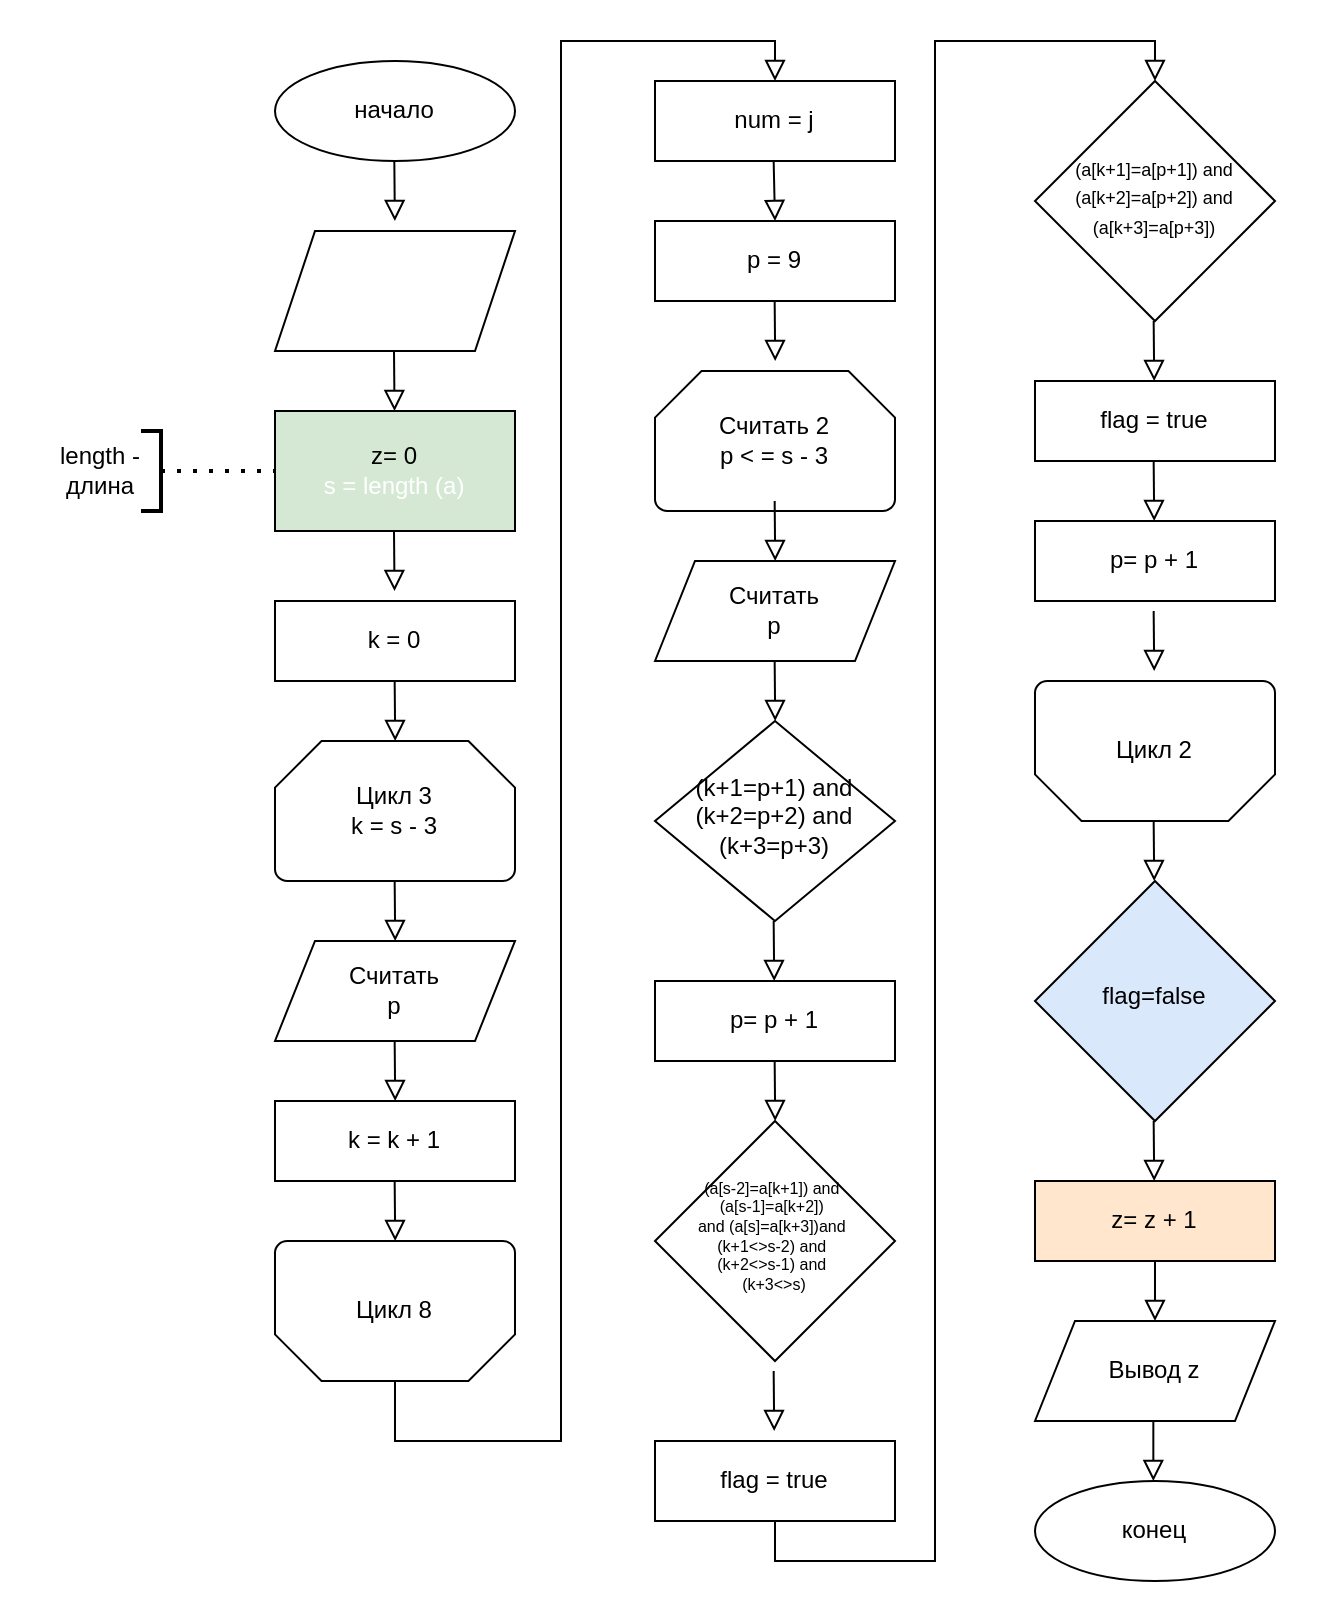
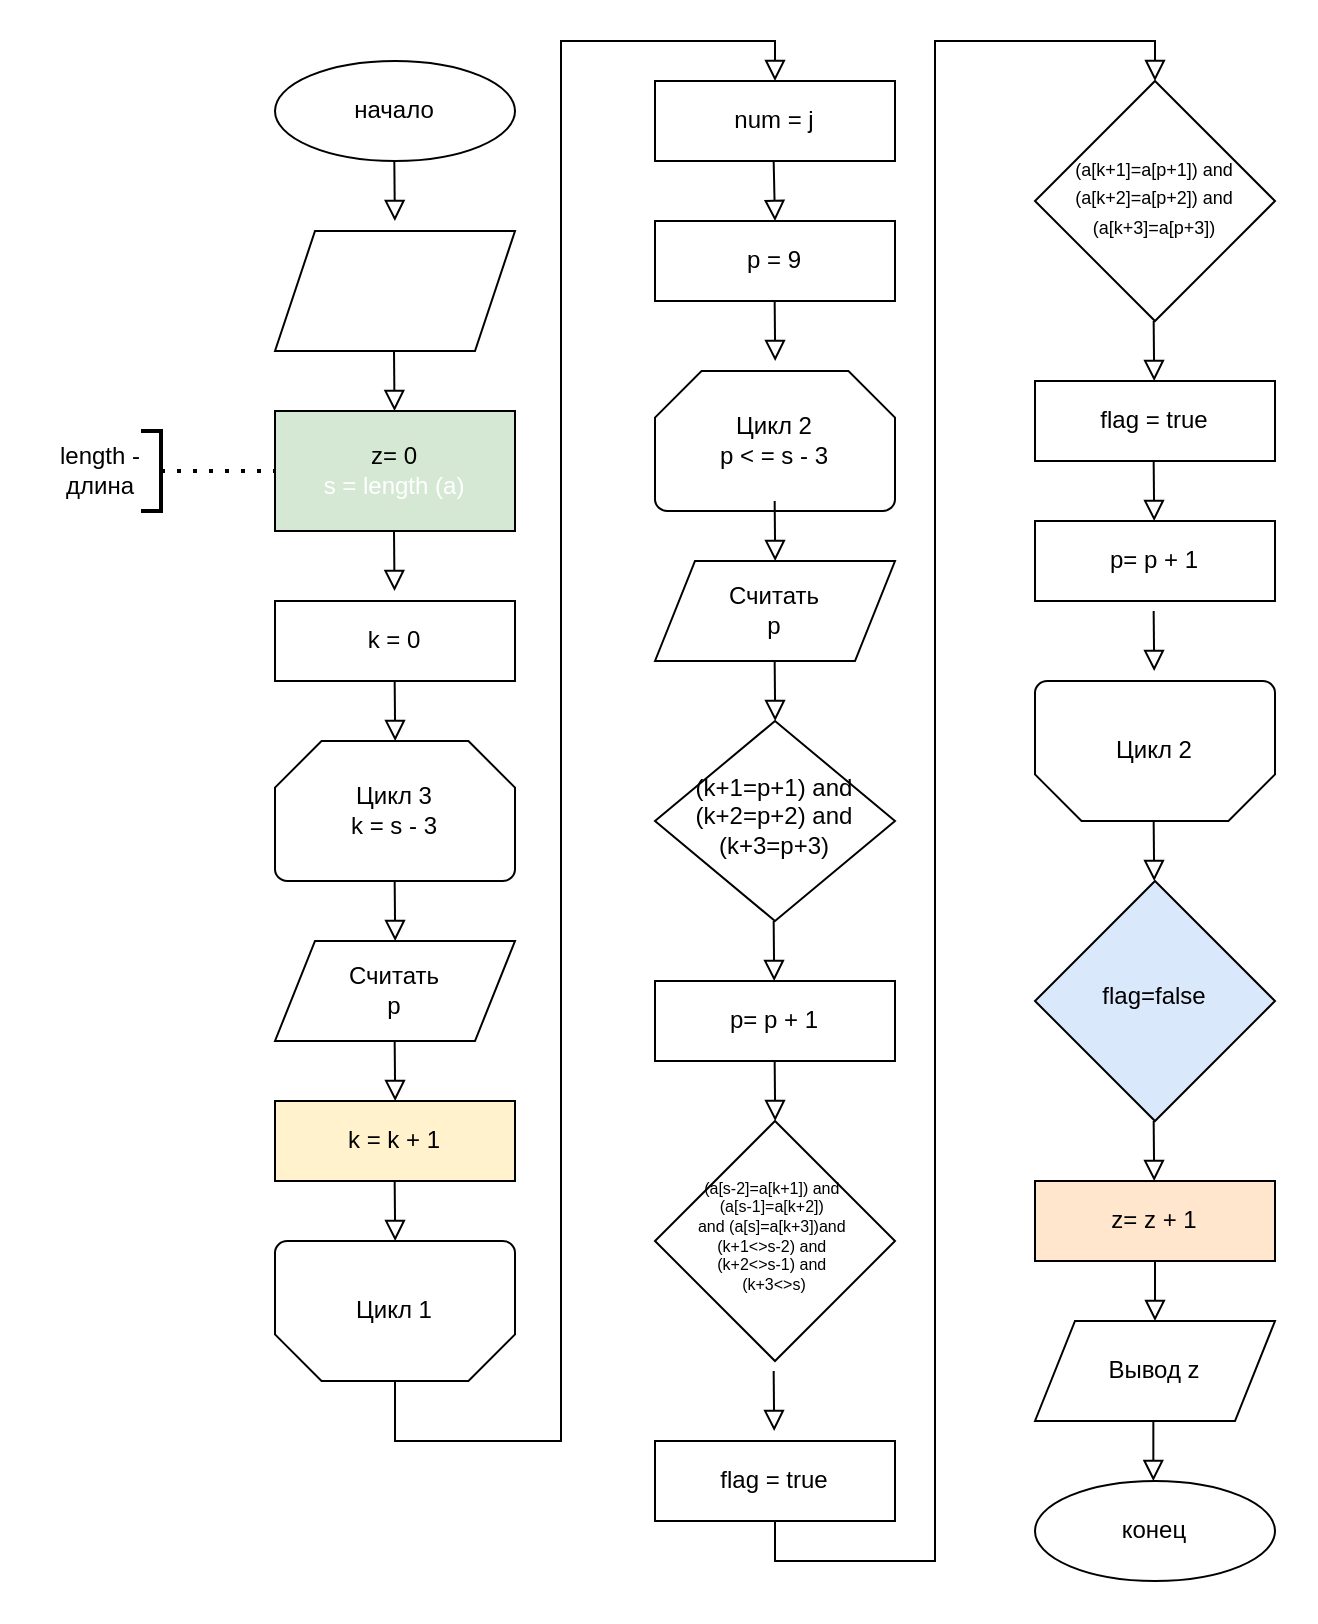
node "Считать 2 p < = s - 3": label "Считать 2 p < = s - 3" -> "Цикл 2 p < = s - 3"
node "k = k + 1": fillcolor #ffffff -> #fff2cc
node "Цикл 8": label "Цикл 8" -> "Цикл 1"
